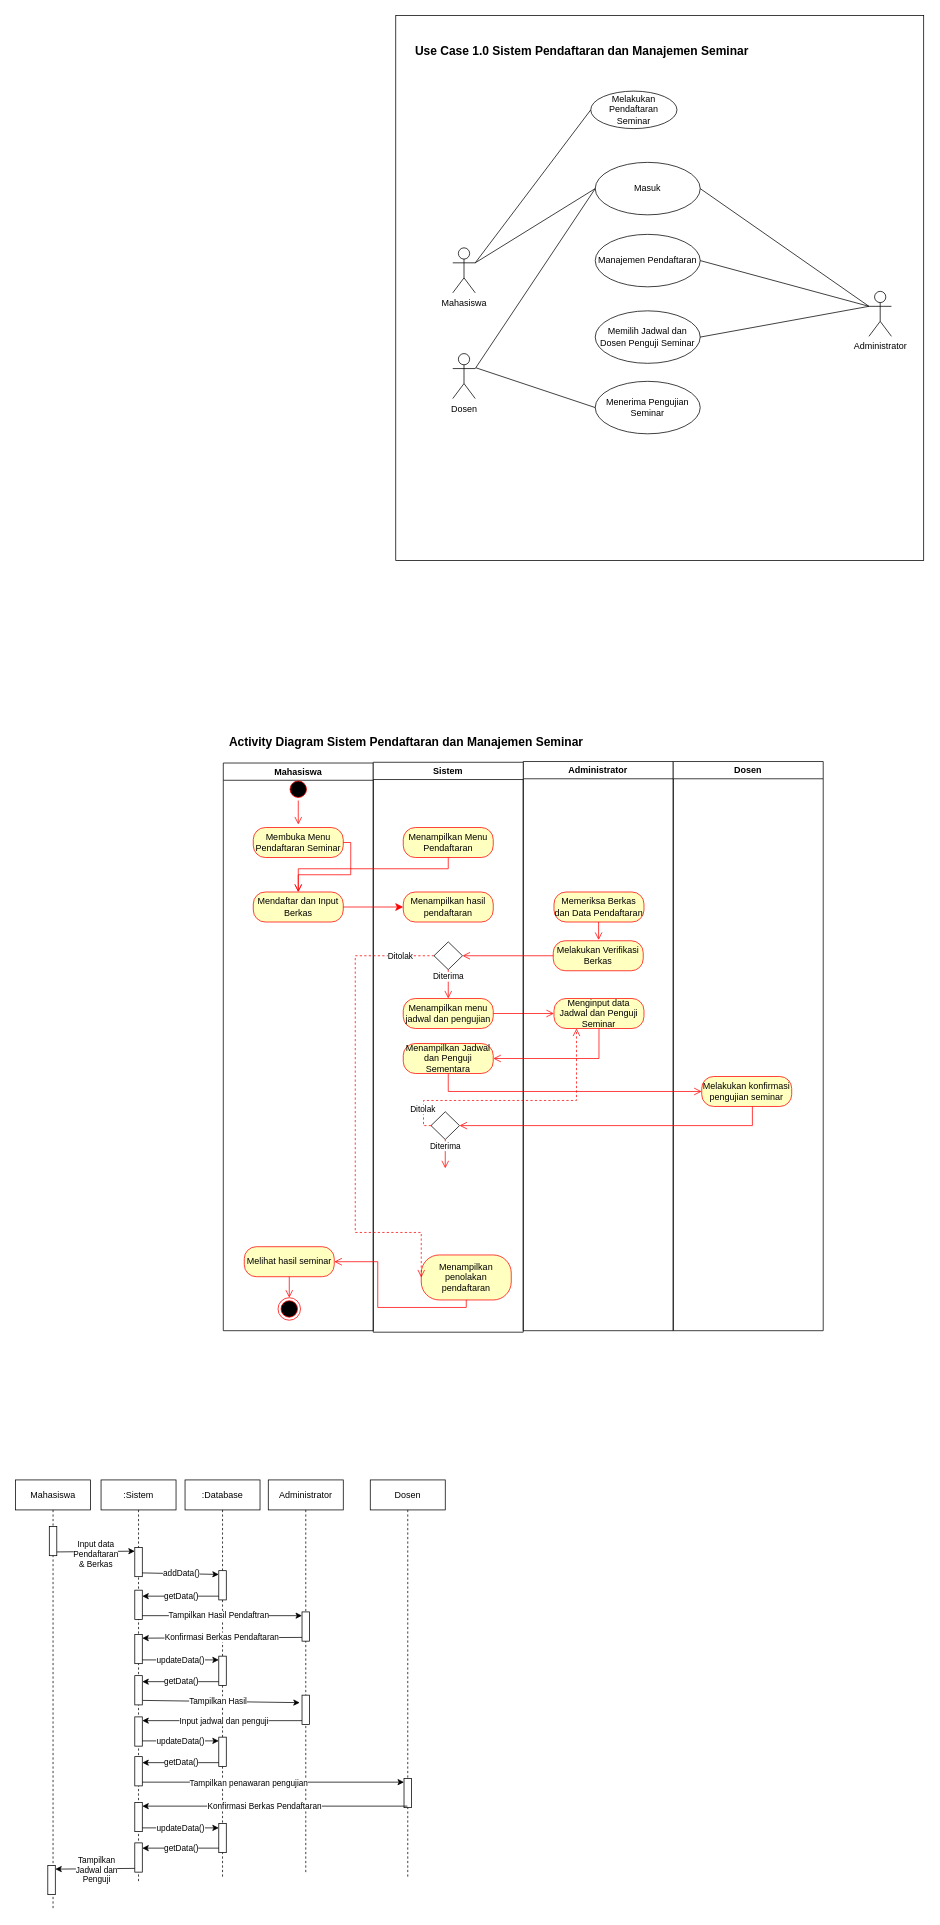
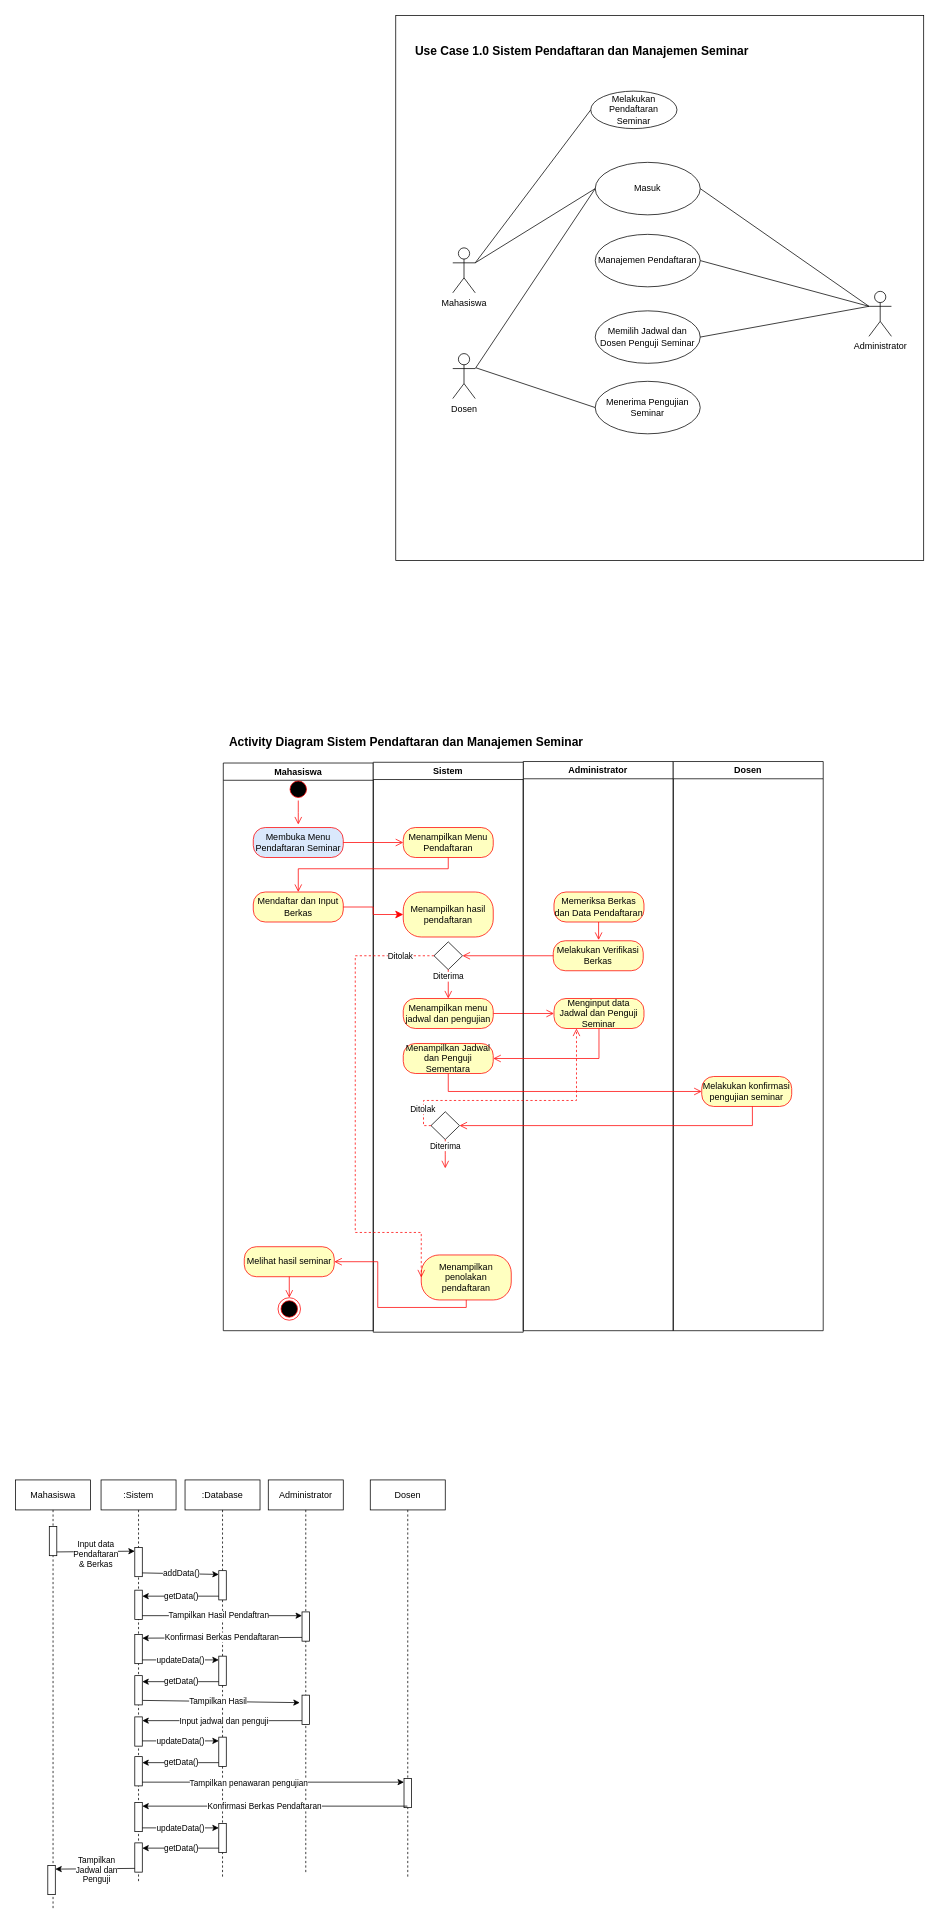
node "Membuka Menu Pendaftaran Seminar": fillcolor #ffffc0 -> #dae8fc
edge "Membuka Menu Pendaftaran Seminar" -> "Mendaftar dan Input Berkas": now "Membuka Menu Pendaftaran Seminar" -> "Menampilkan Menu Pendaftaran"
node "Menampilkan hasil pendaftaran": size 90x30 -> 90x45
